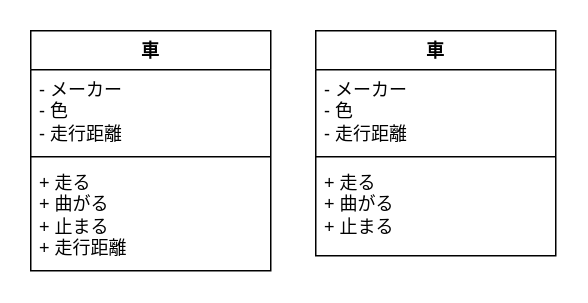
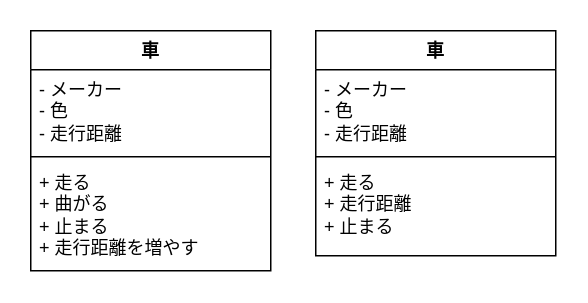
node "+ 走る + 曲がる + 止まる": label "+ 走る + 曲がる + 止まる" -> "+ 走る + 走行距離 + 止まる"
node "+ 走る + 曲がる + 止まる + 走行距離": label "+ 走る + 曲がる + 止まる + 走行距離" -> "+ 走る + 曲がる + 止まる + 走行距離を増やす"
